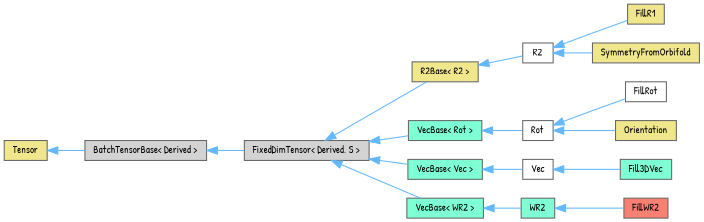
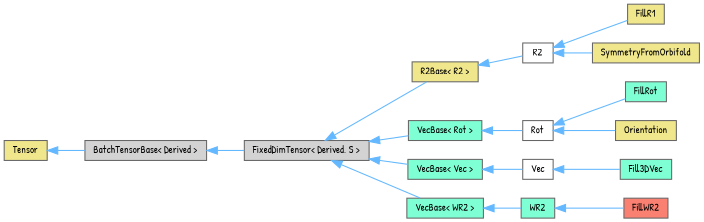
node "FillRot": fillcolor white -> aquamarine
